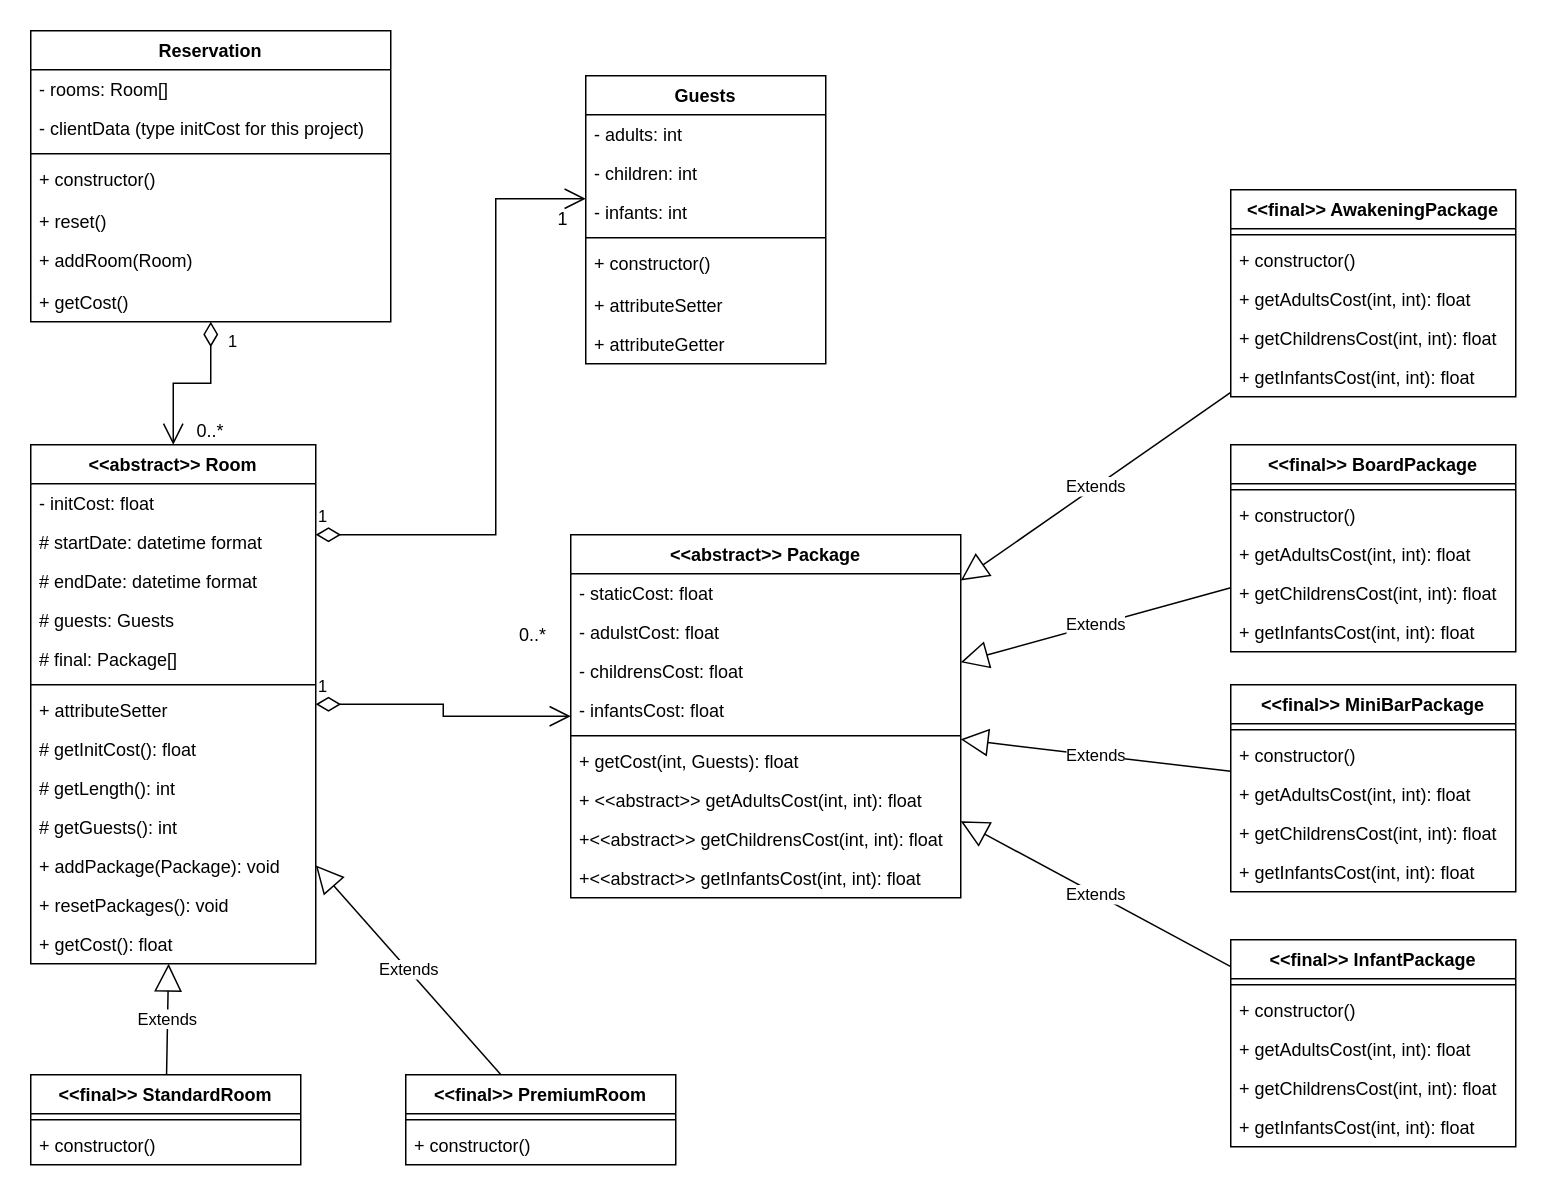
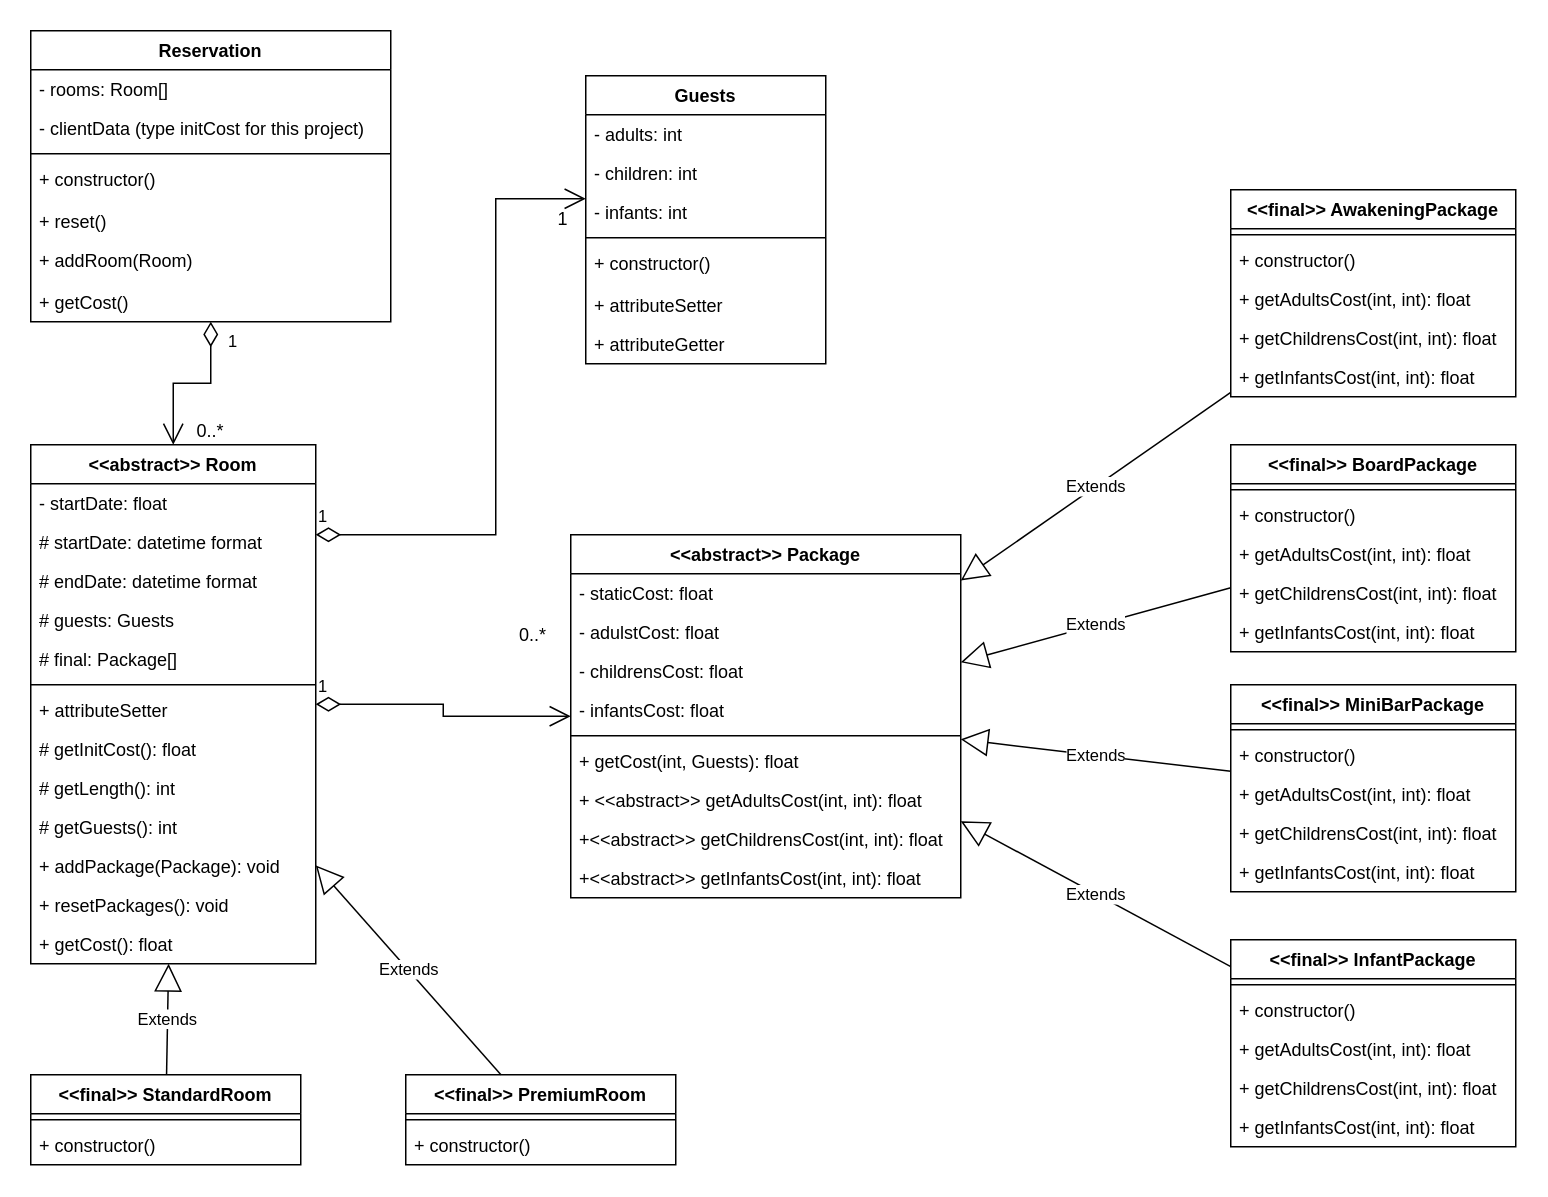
node "- initCost: float": label "- initCost: float" -> "- startDate: float"
